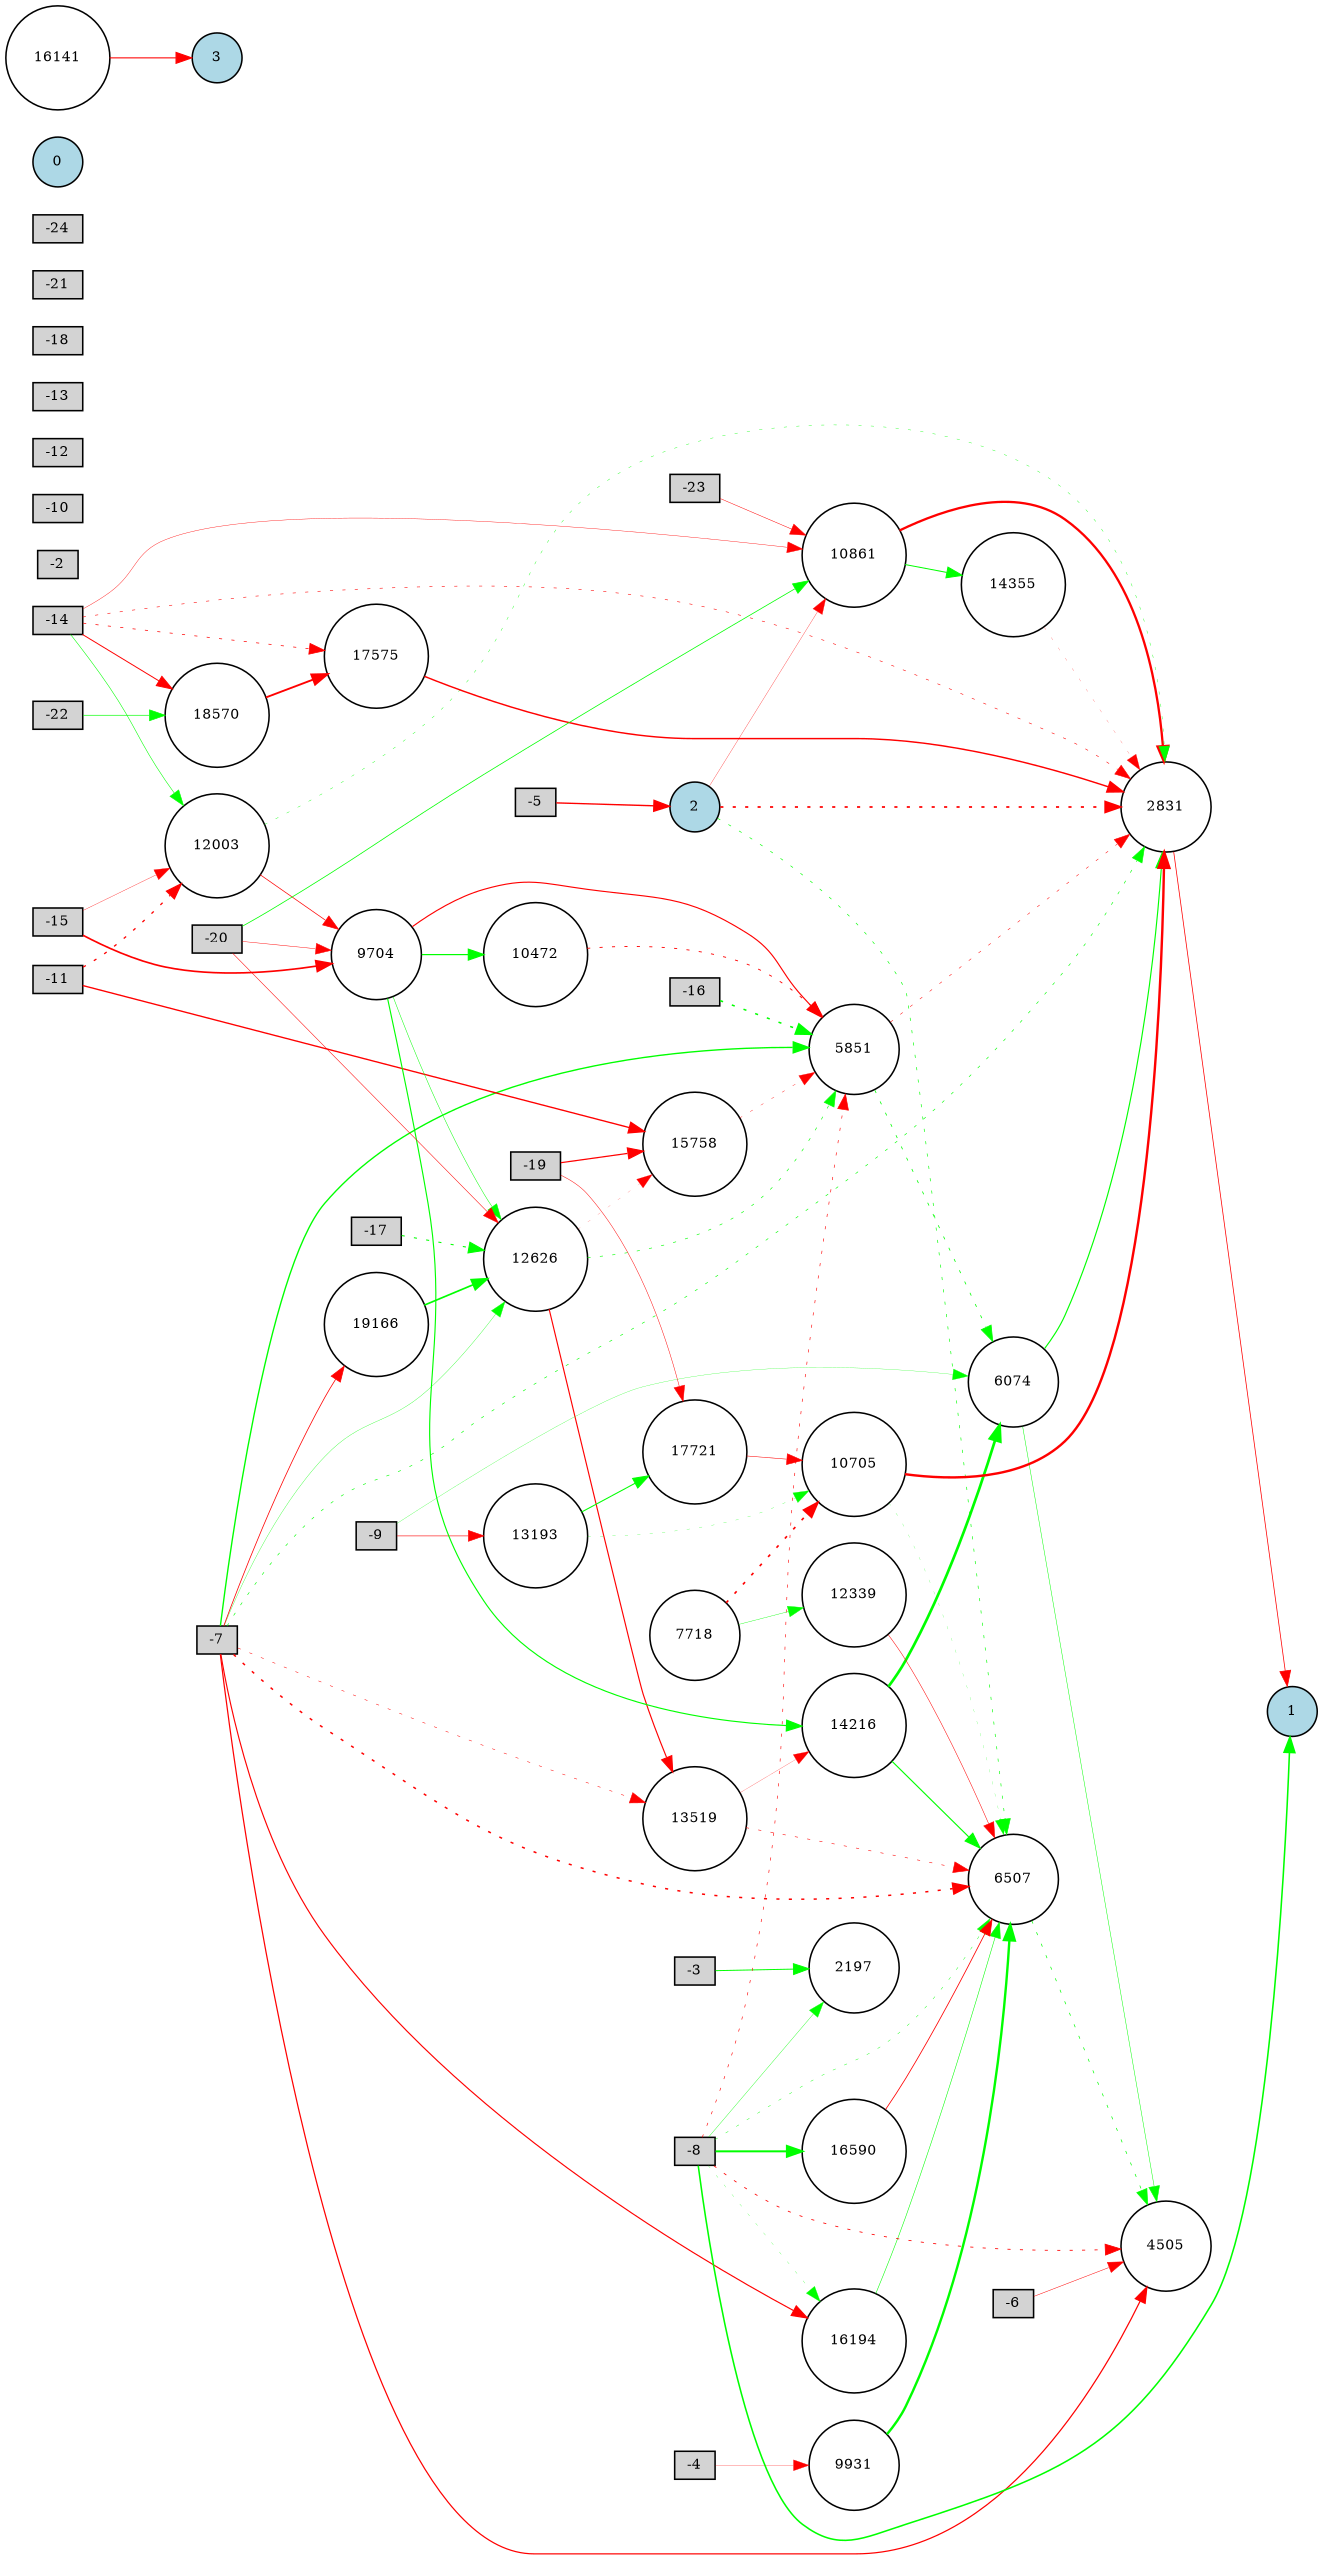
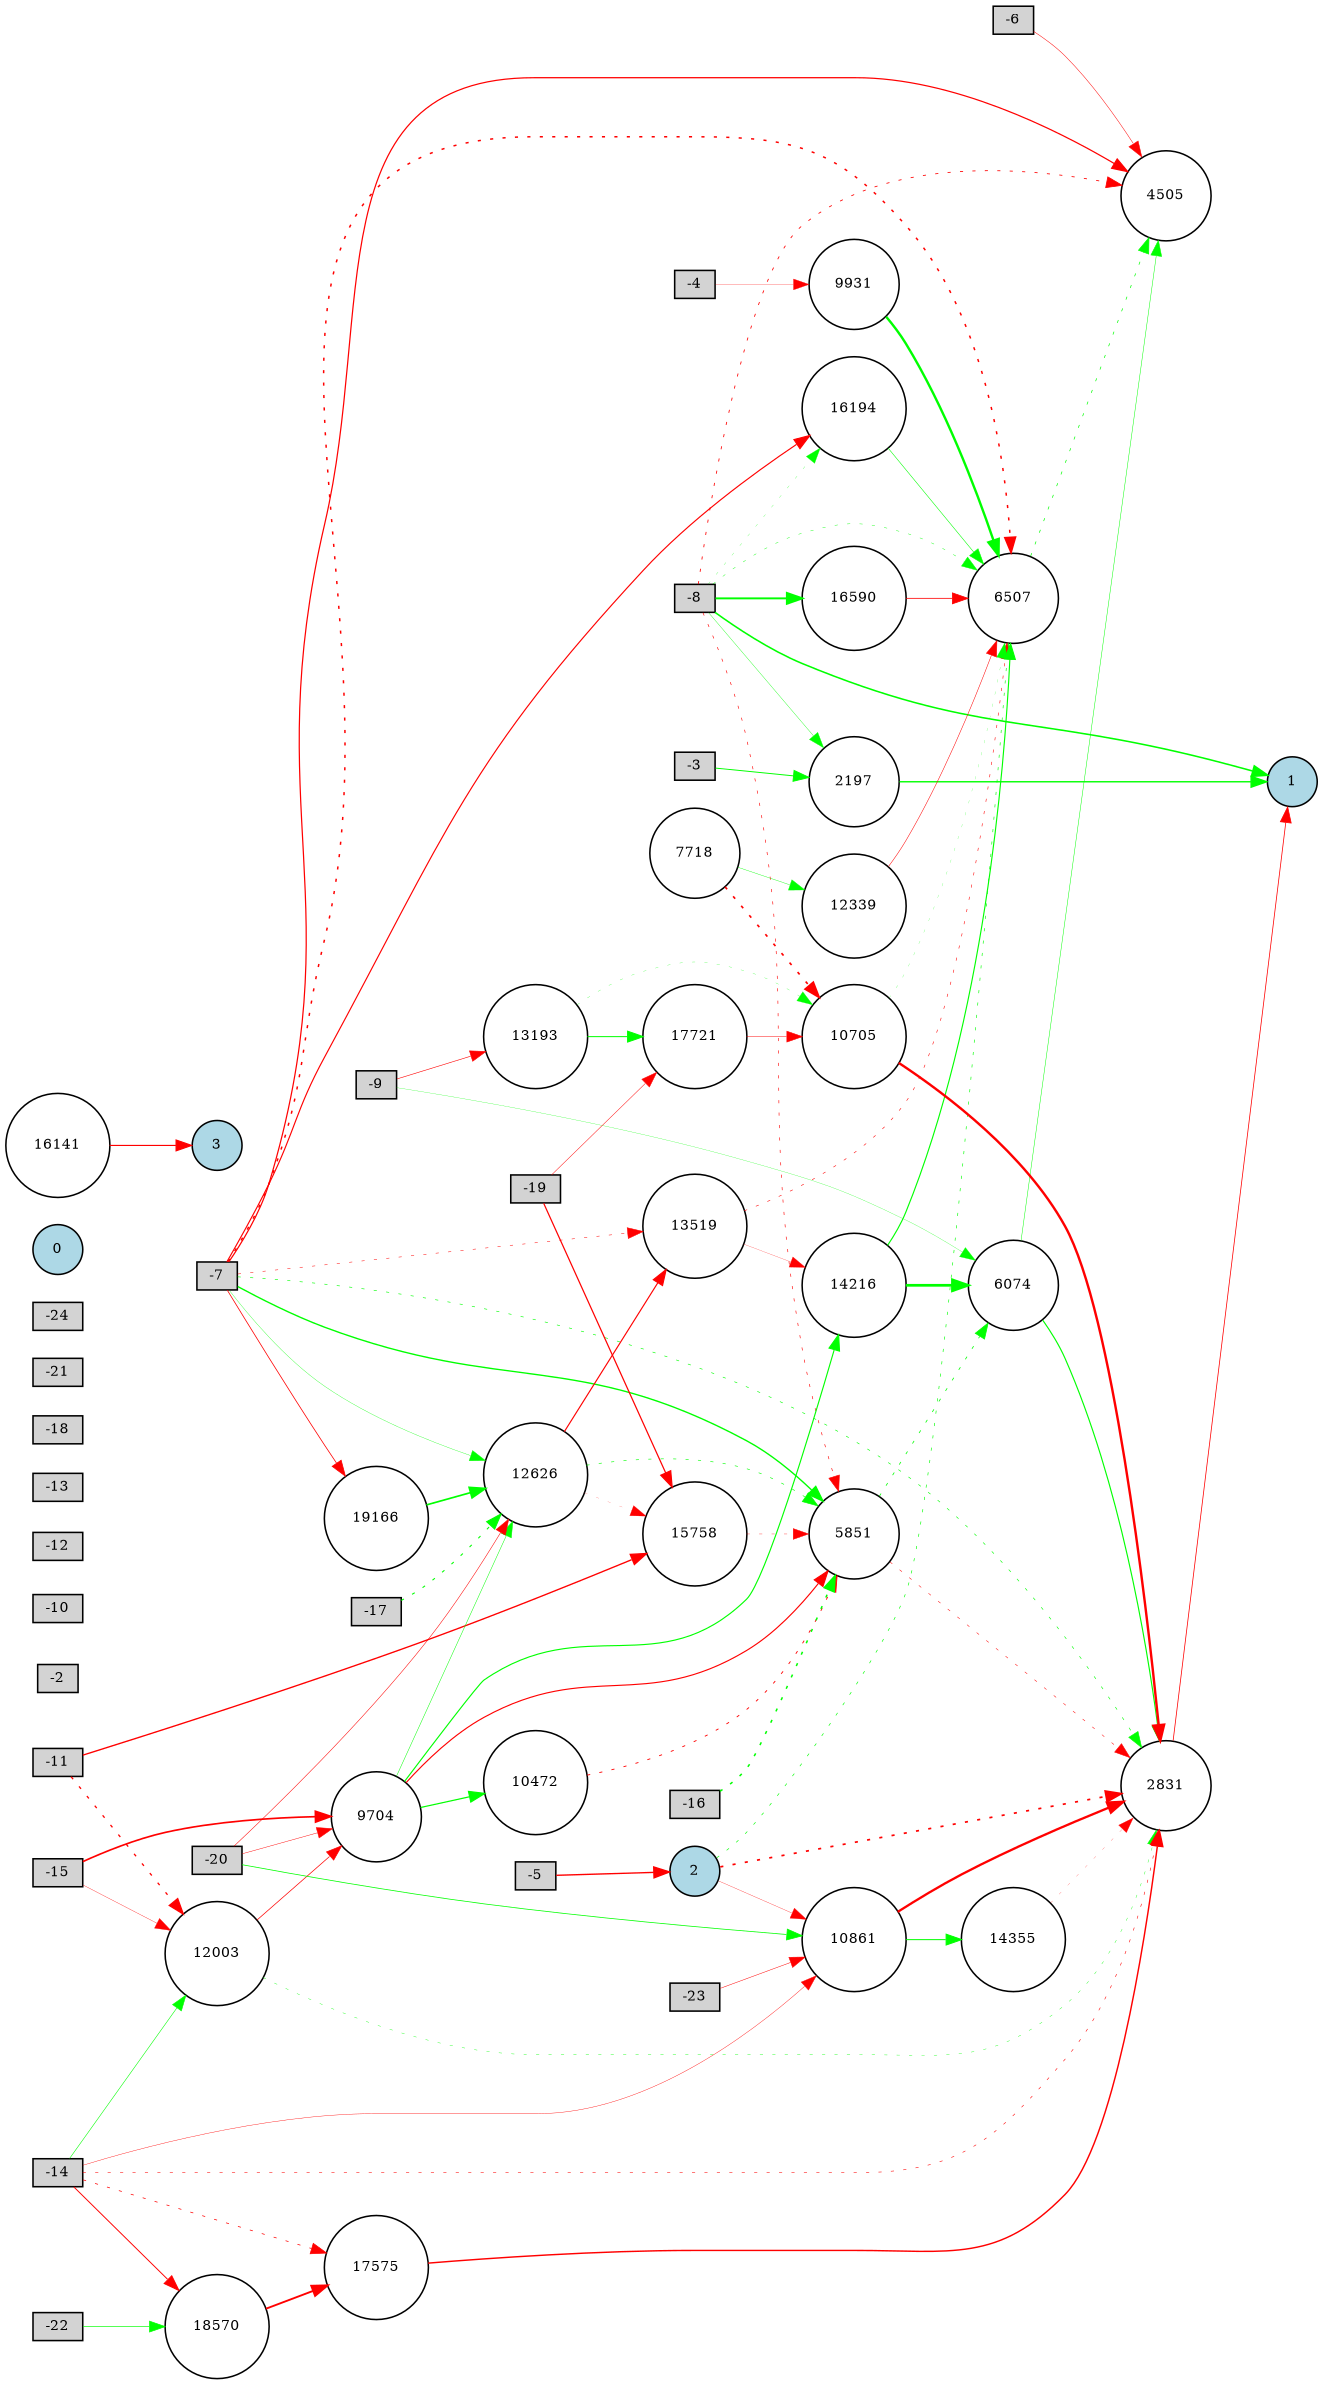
edge "2197" -> "1": added
